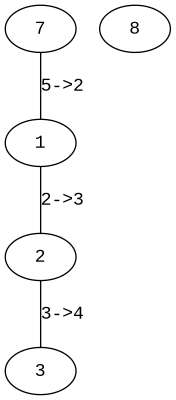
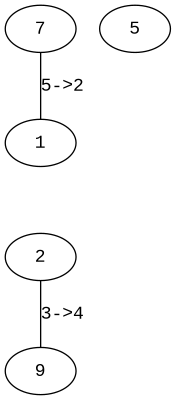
node "8": label "8" -> "5"
edge "1" -- "2": removed, label "2->3"
node "3": label "3" -> "9"
